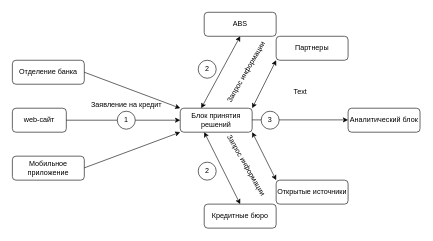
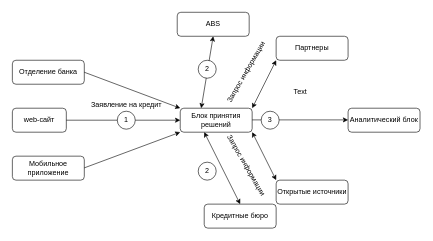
node "ABS": moved (240, 24) -> (213, 24)
